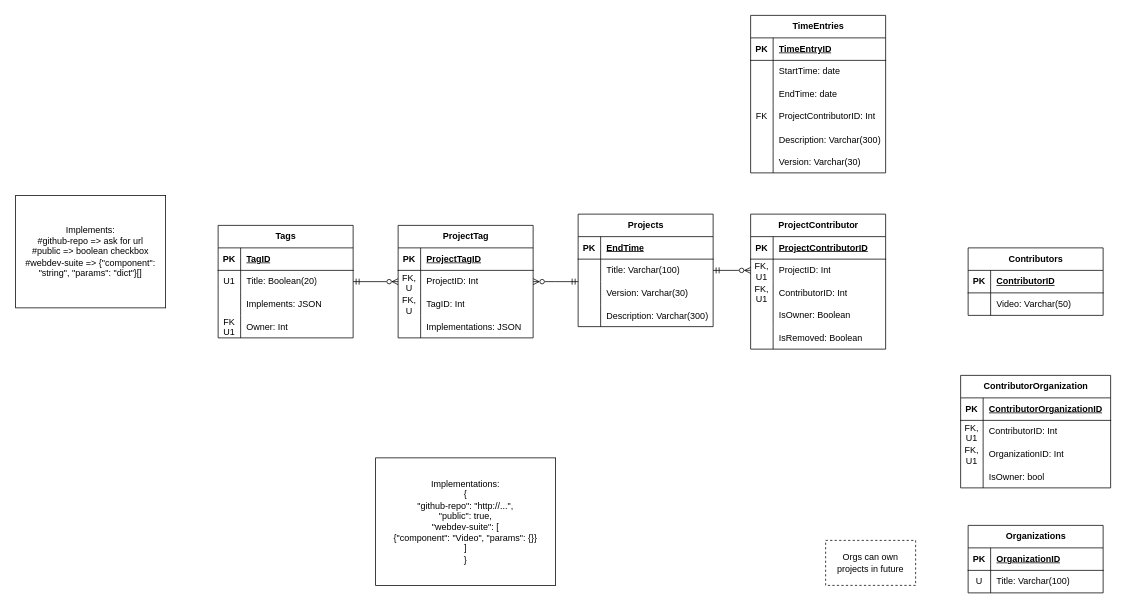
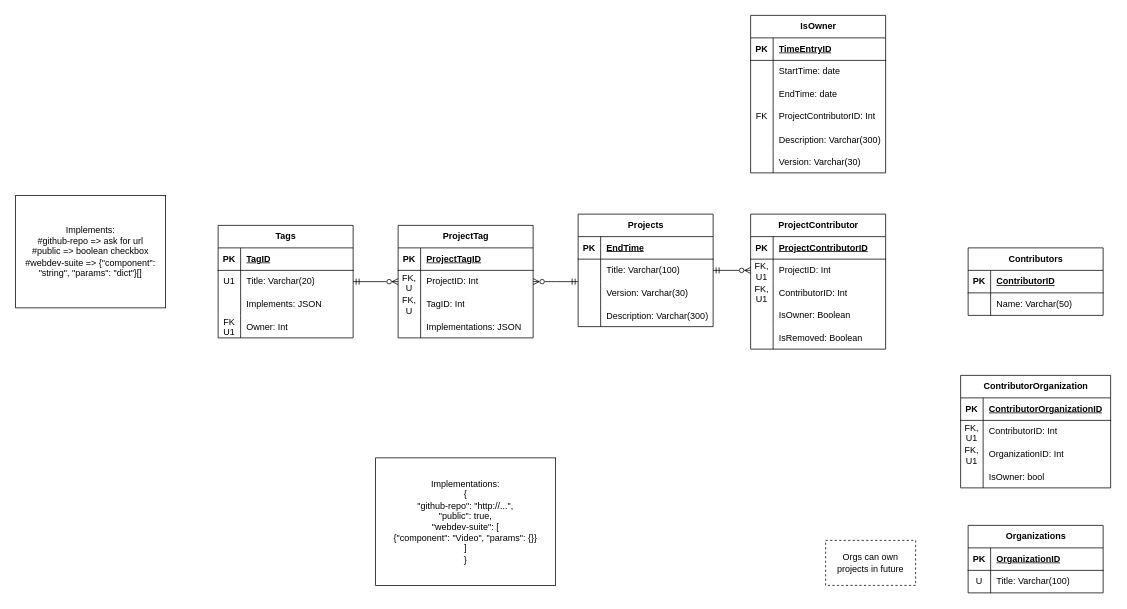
node "TimeEntries": label "TimeEntries" -> "IsOwner"
node "Title: Boolean(20)": label "Title: Boolean(20)" -> "Title: Varchar(20)"
node "Video: Varchar(50)": label "Video: Varchar(50)" -> "Name: Varchar(50)"
